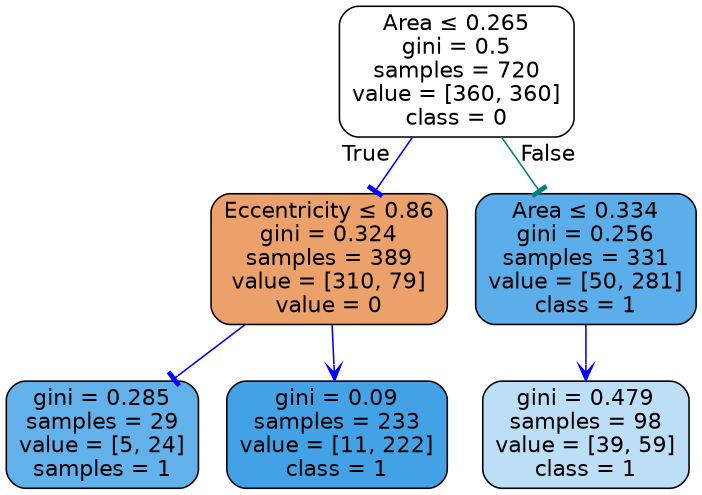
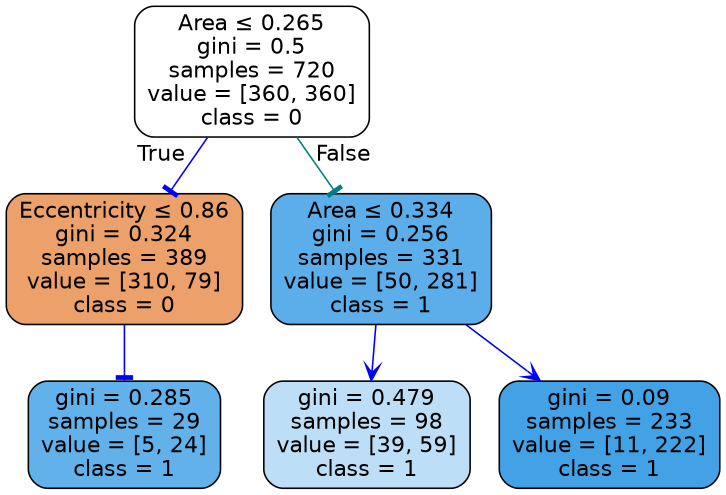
node "Eccentricity ≤ 0.86": text "value = 0" -> "class = 0"
edge "Eccentricity ≤ 0.86" -> "gini = 0.09": now "Area ≤ 0.334" -> "gini = 0.09"
node "gini = 0.285": text "samples = 1" -> "class = 1"
